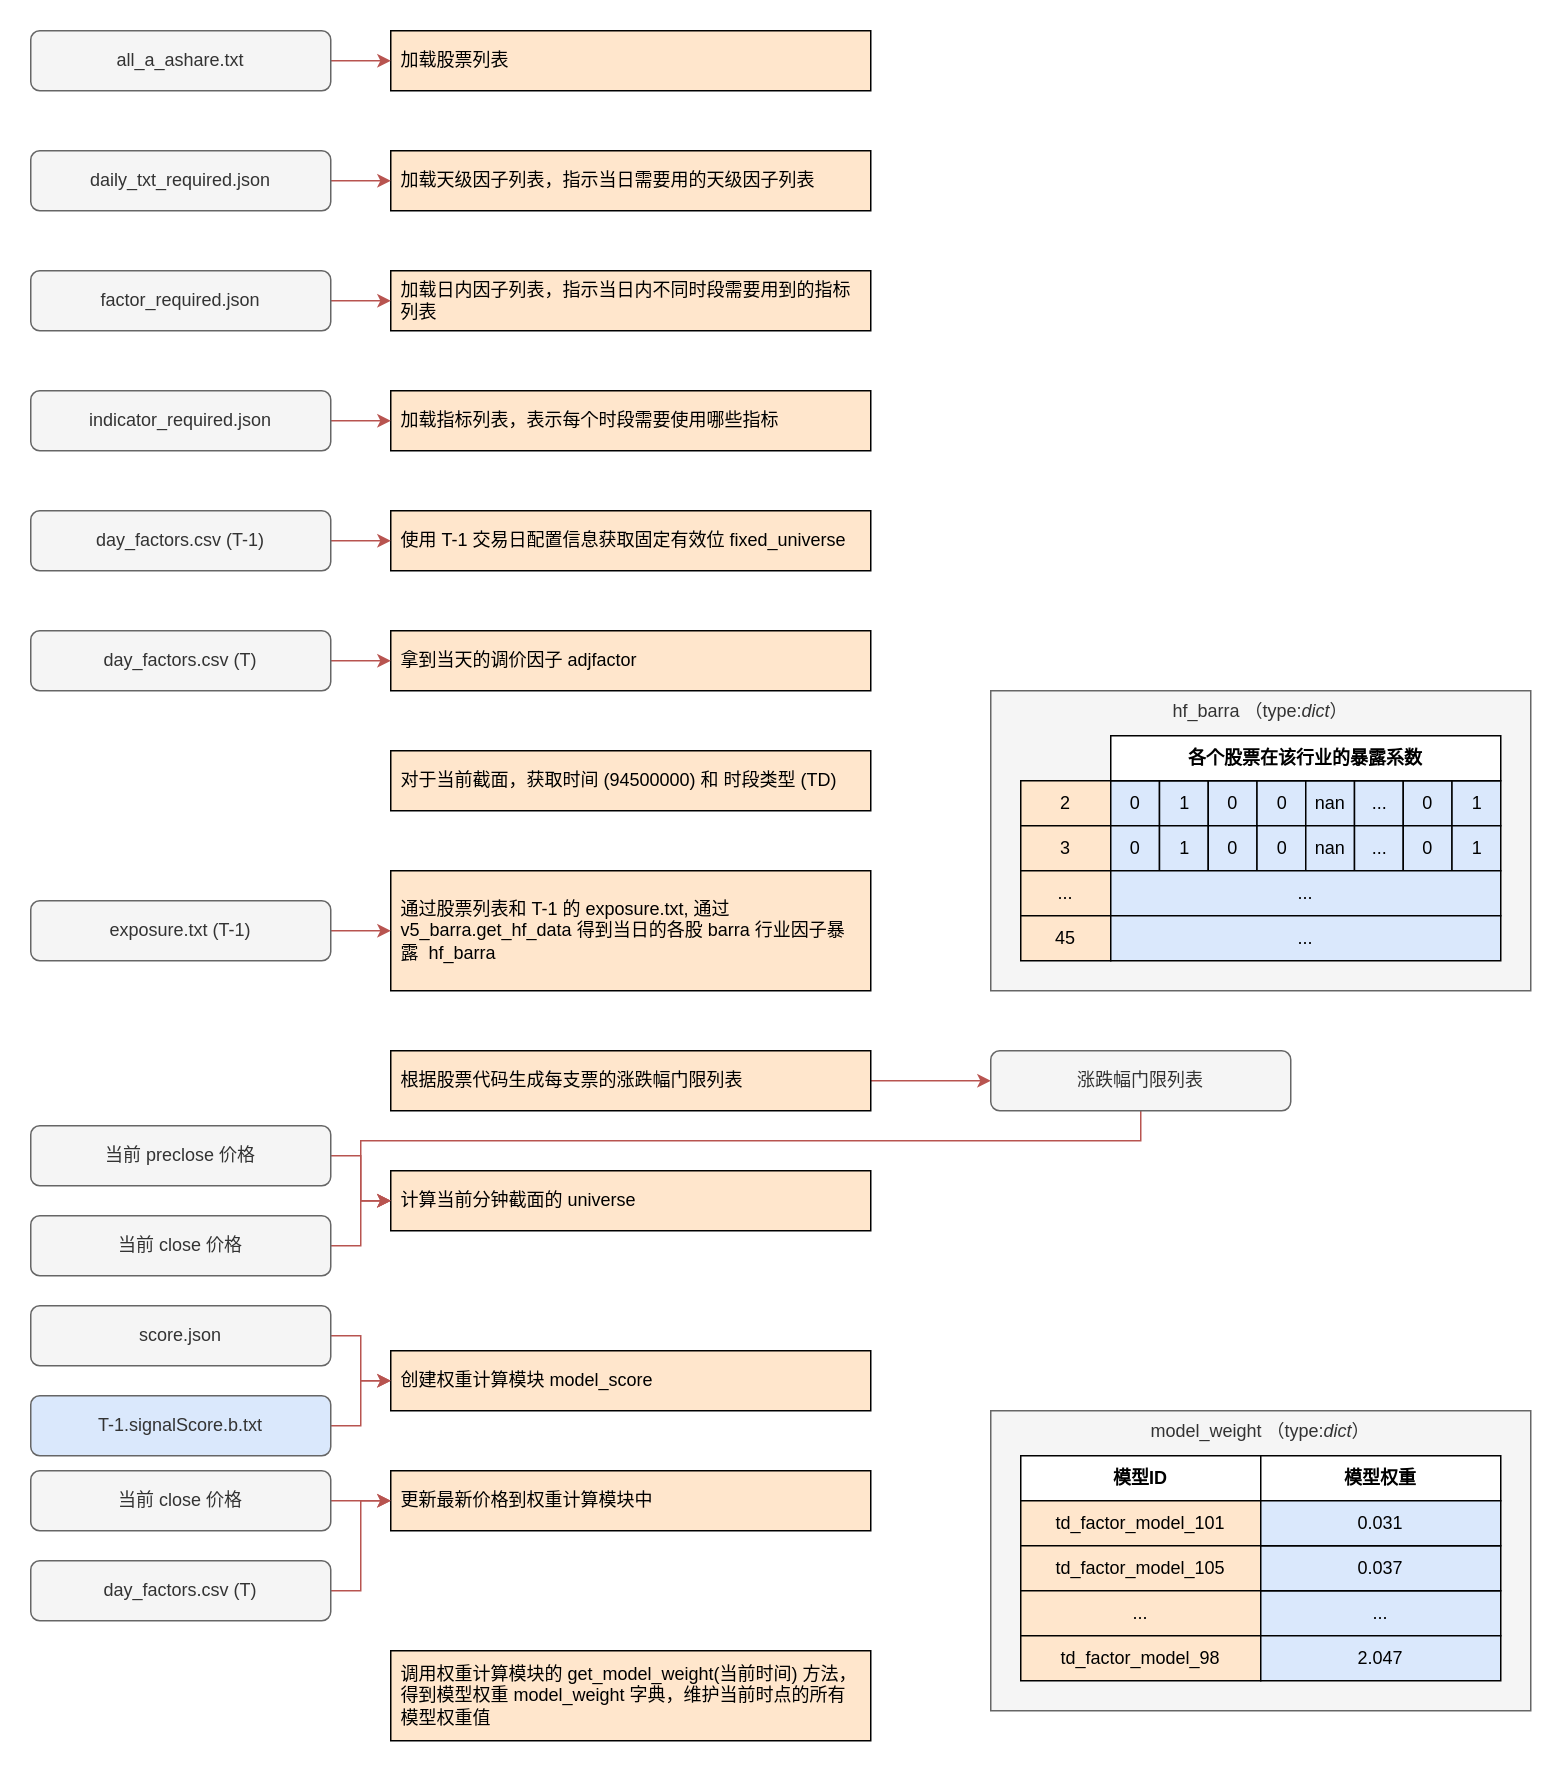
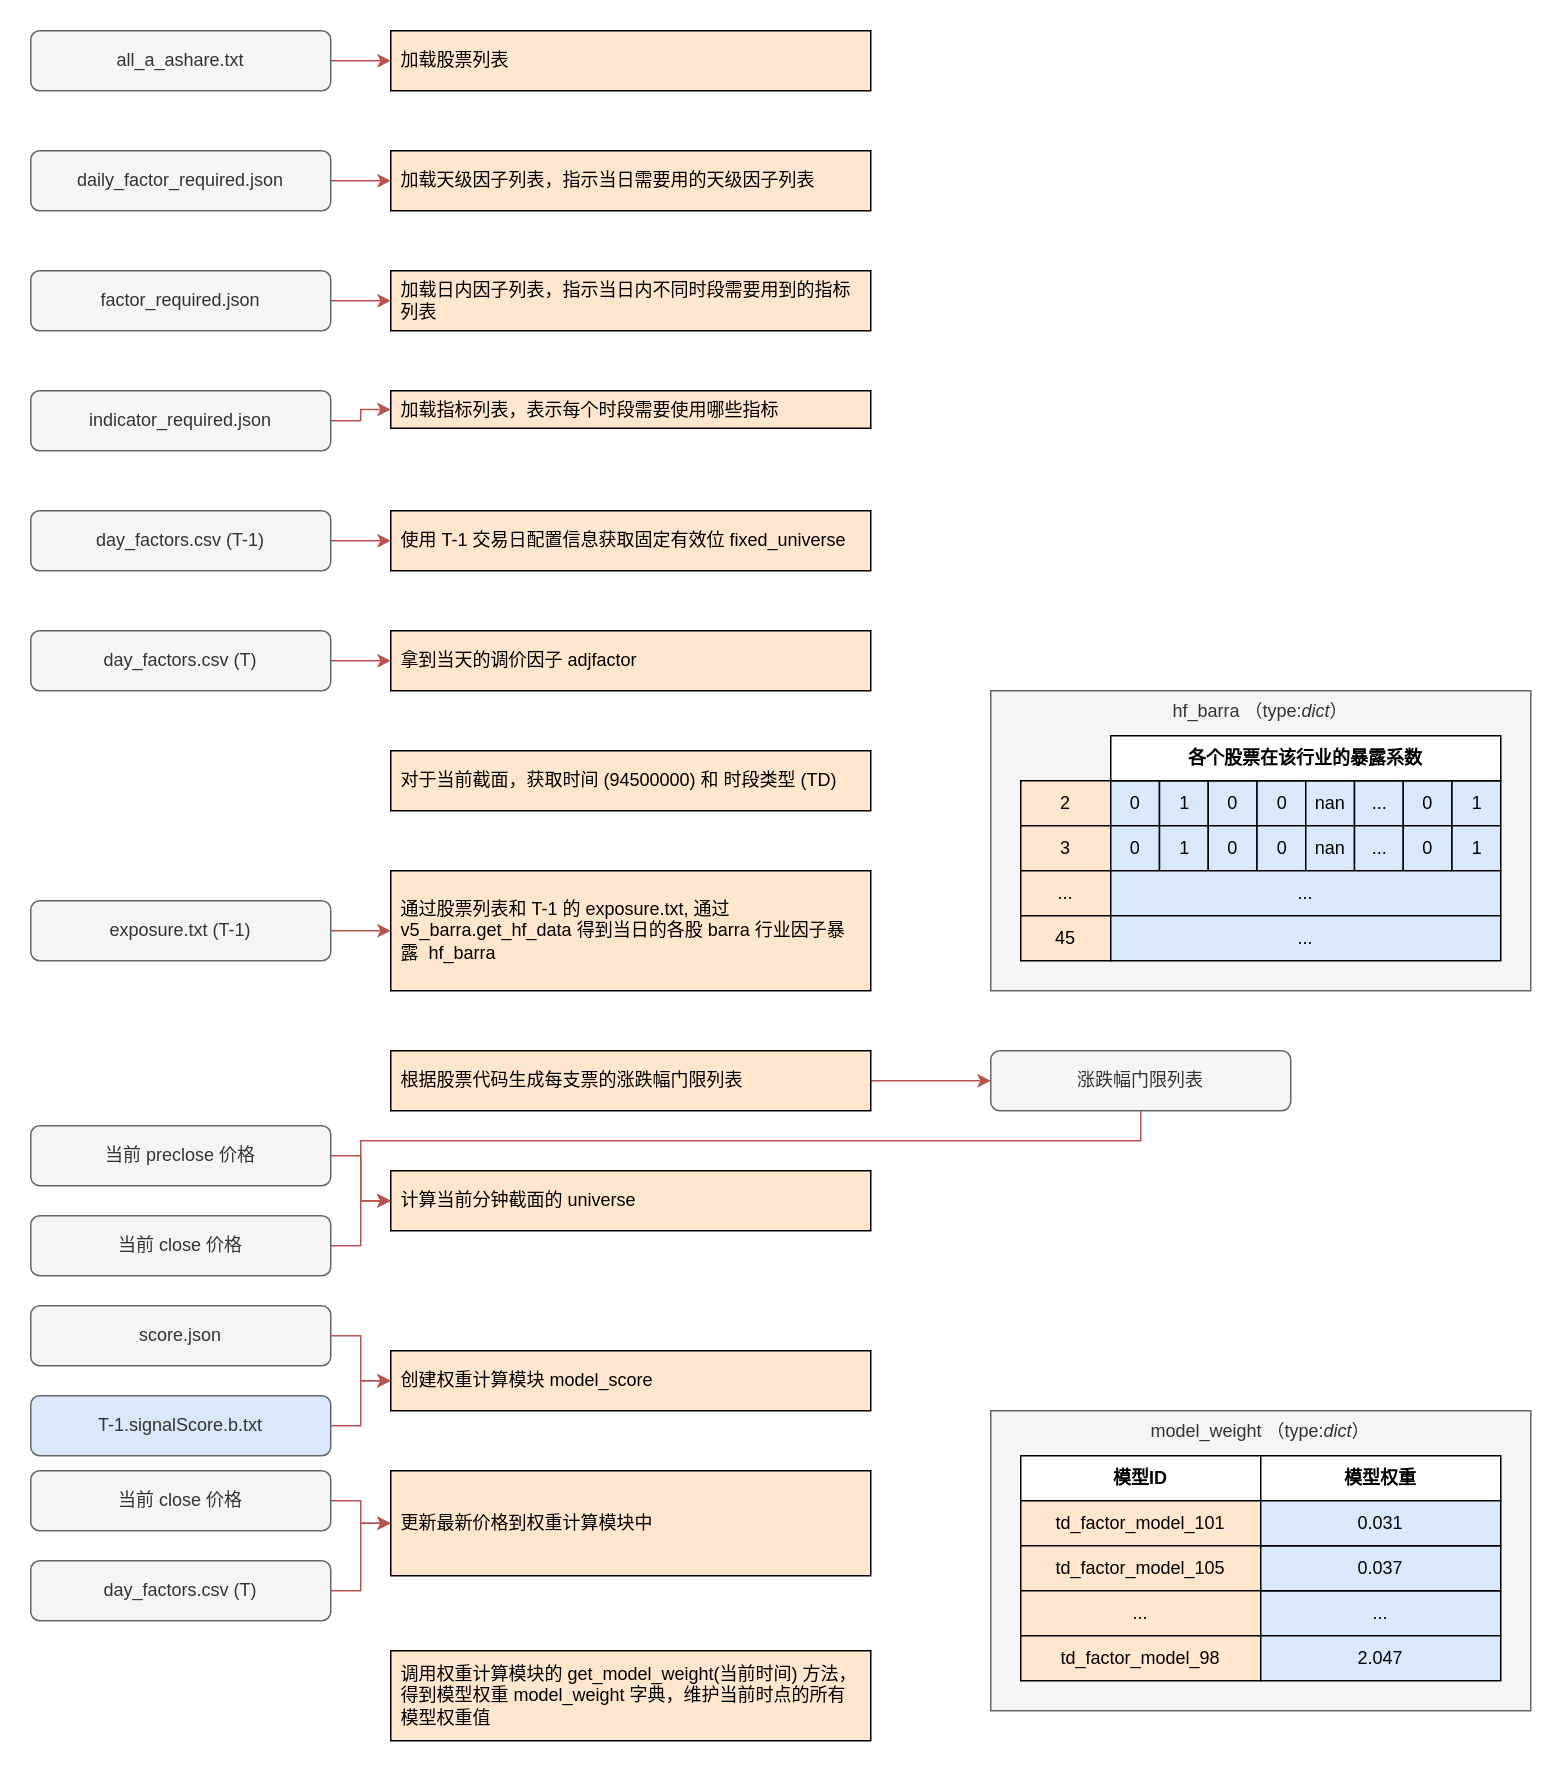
node "daily_txt_required.json": label "daily_txt_required.json" -> "daily_factor_required.json"
node "加载指标列表，表示每个时段需要使用哪些指标": size 480x60 -> 480x38
node "更新最新价格到权重计算模块中": size 480x60 -> 480x105
